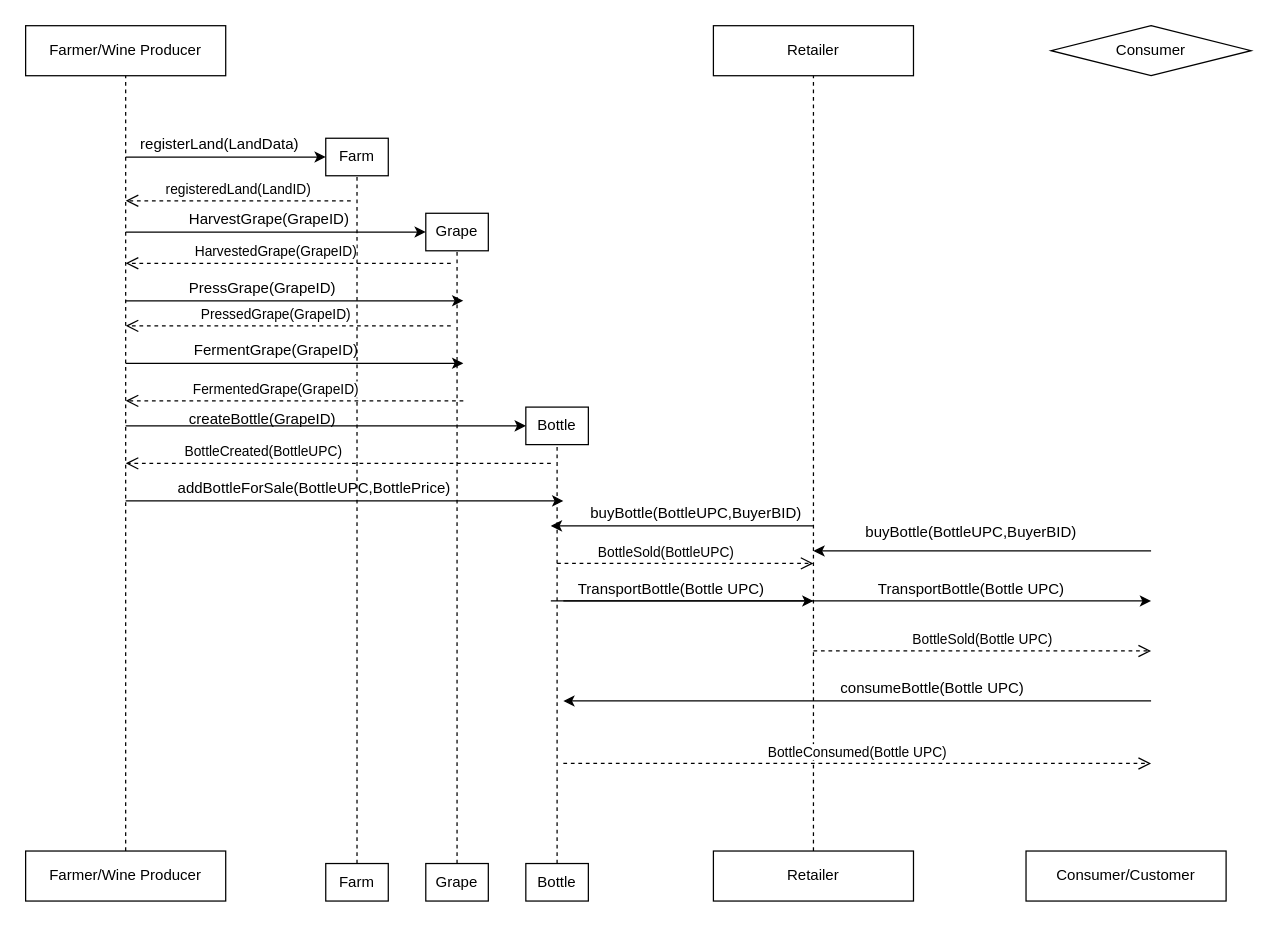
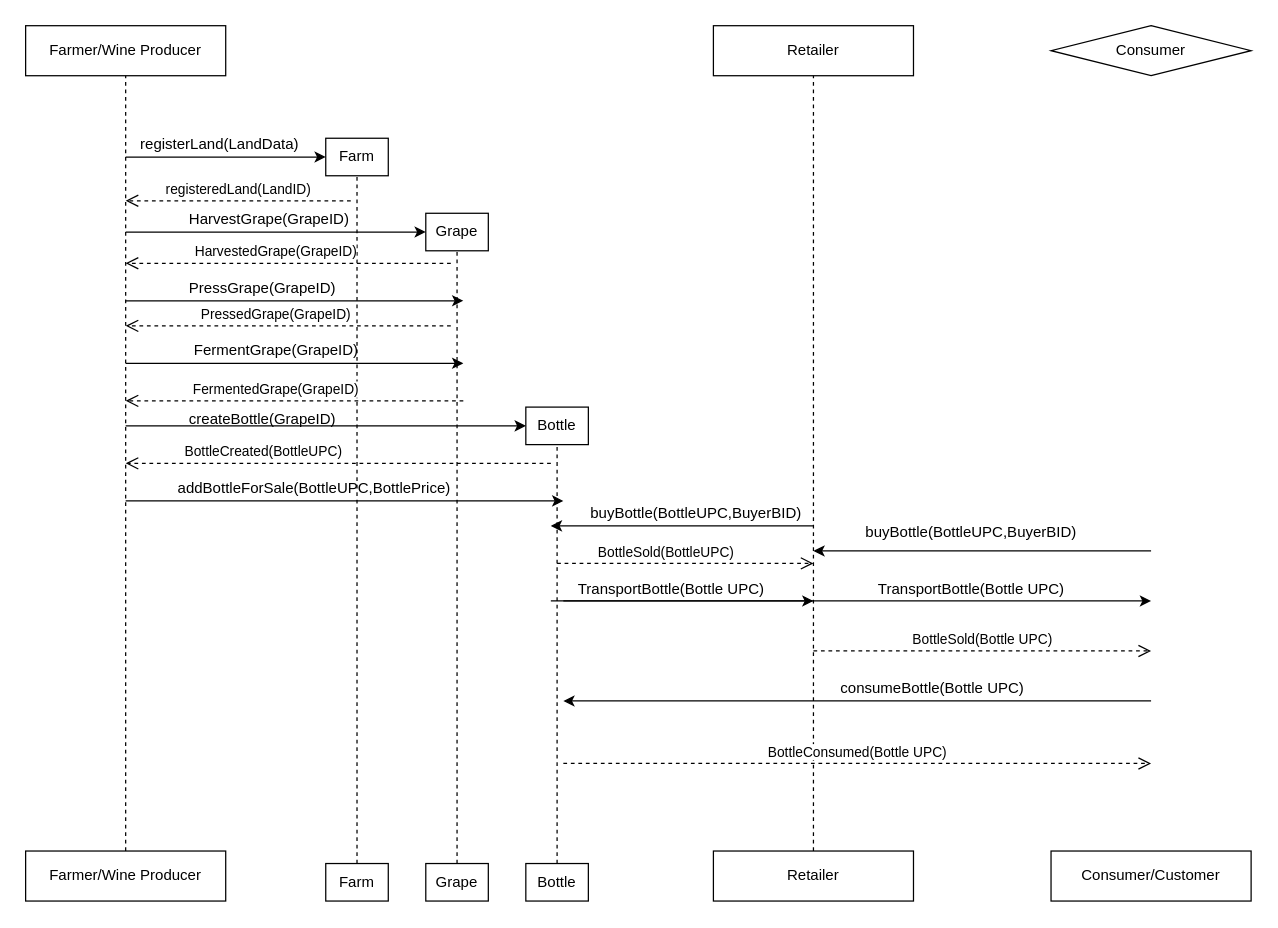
node "Consumer/Customer": moved (1126, 876) -> (1151, 876)
